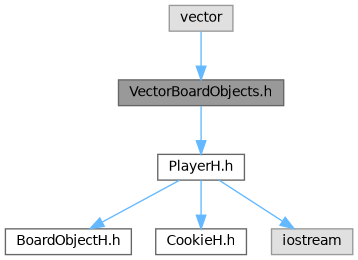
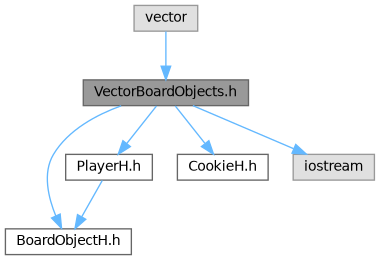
edge "VectorBoardObjects.h" -> "BoardObjectH.h": added
edge "PlayerH.h" -> "CookieH.h": now "VectorBoardObjects.h" -> "CookieH.h"
edge "PlayerH.h" -> "iostream": now "VectorBoardObjects.h" -> "iostream"
